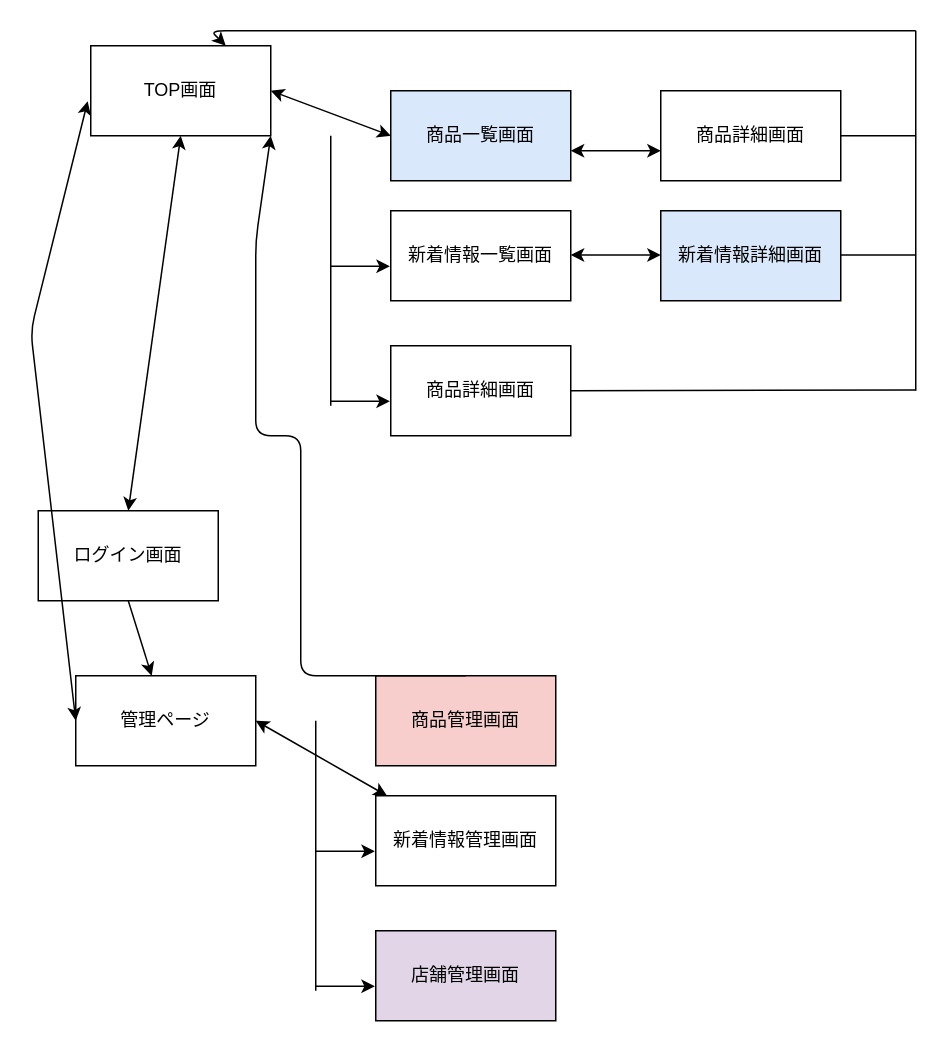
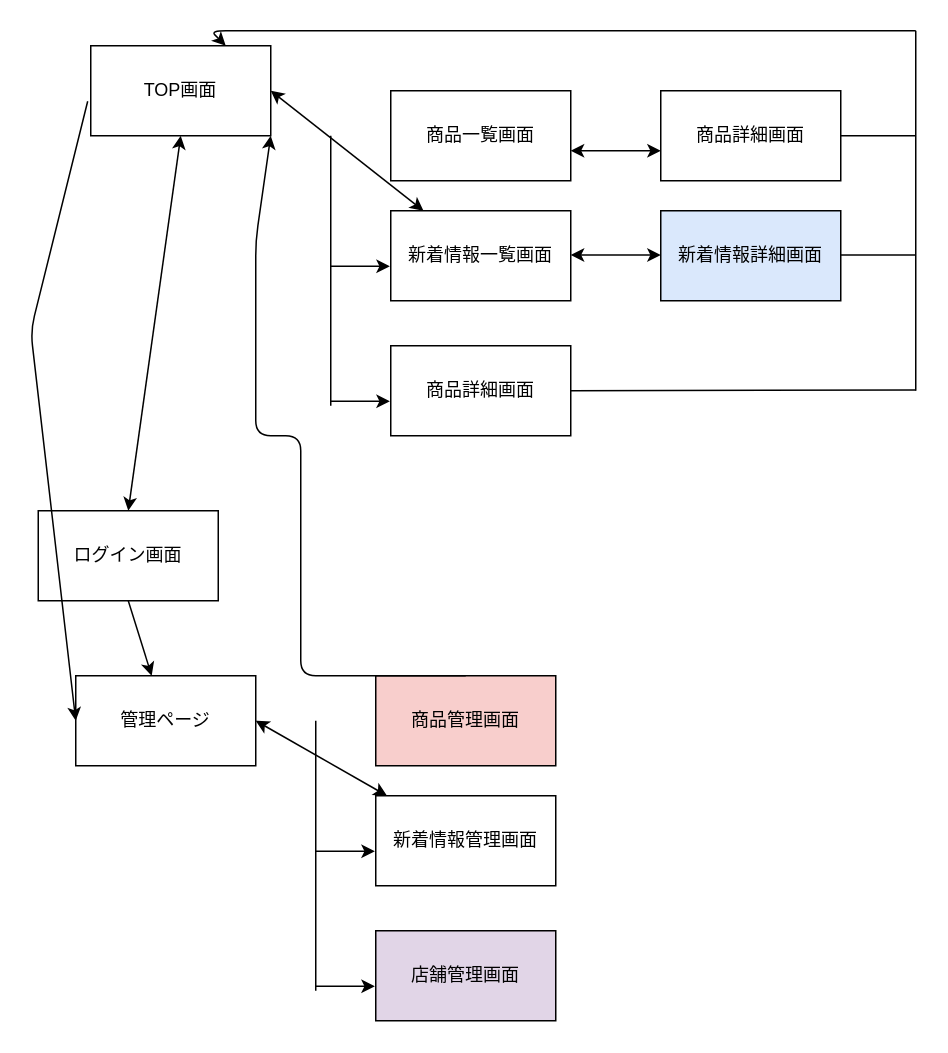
edge "TOP画面" -- "管理ページ": arrowhead classic -> none
edge "TOP画面" -- "商品一覧画面": now "TOP画面" -- "新着情報一覧画面"
node "商品一覧画面": fillcolor #dae8fc -> #ffffff
